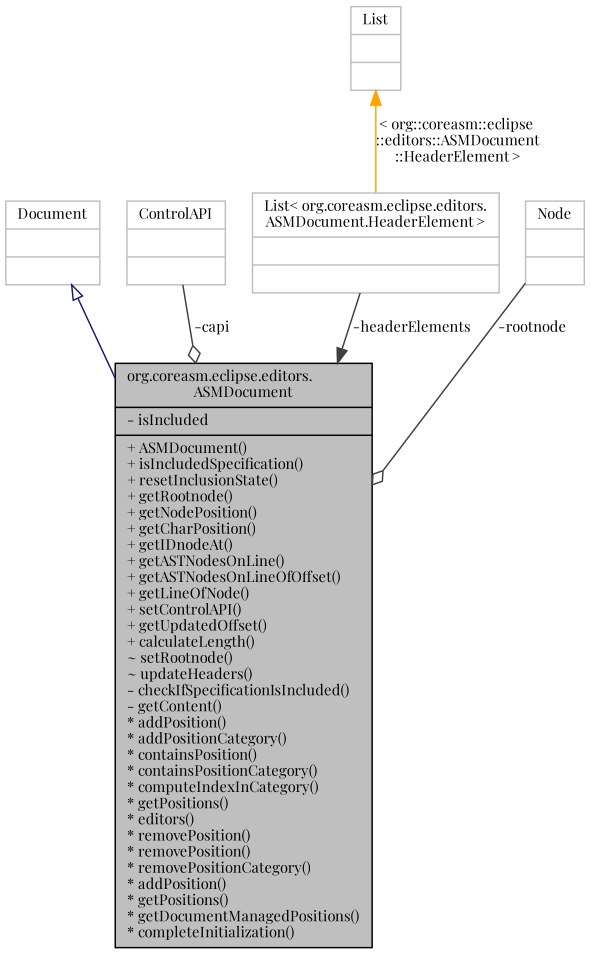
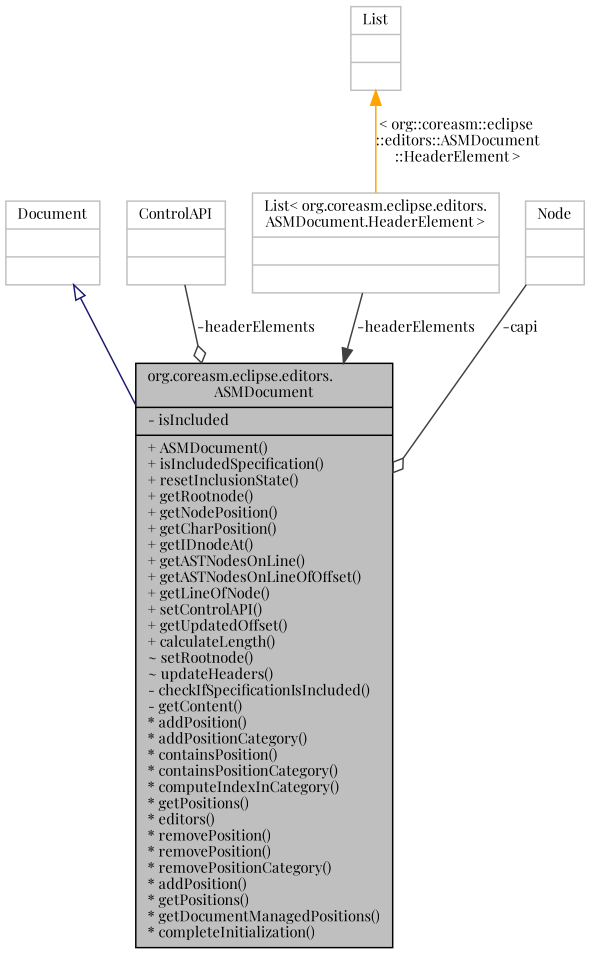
edge "ControlAPI" -> "org.coreasm.eclipse.editors.": label " -capi" -> " -headerElements"
edge "Node" -> "org.coreasm.eclipse.editors.": label " -rootnode" -> " -capi"
